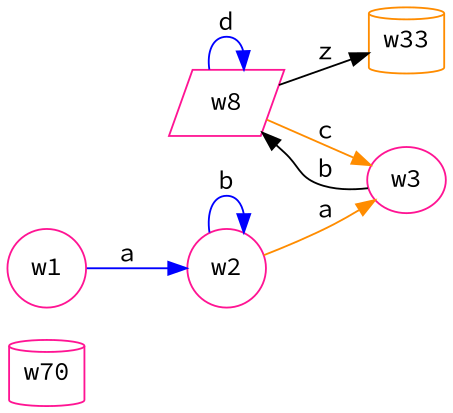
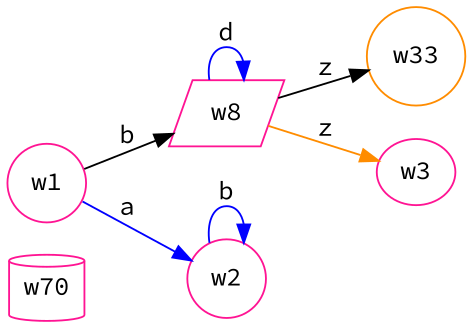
node "w33": shape cylinder -> circle
edge "w8" -> "w3": label "c" -> "z"
edge "w3" -> "w8": now "w1" -> "w8"
edge "w2" -> "w3": removed, label "a"
